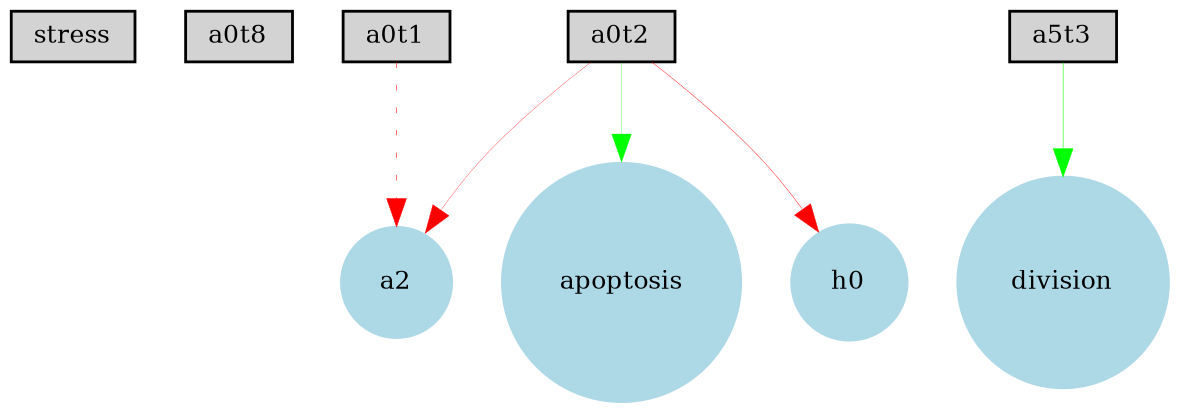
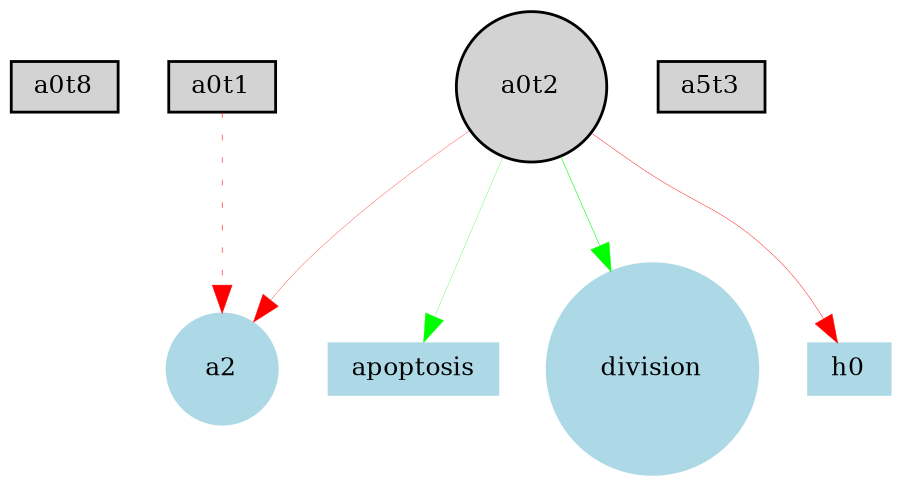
node "stress": removed
node "a0t2": shape box -> circle
edge "a5t3" -> "division": now "a0t2" -> "division"
node "apoptosis": shape circle -> box
node "h0": shape circle -> box
